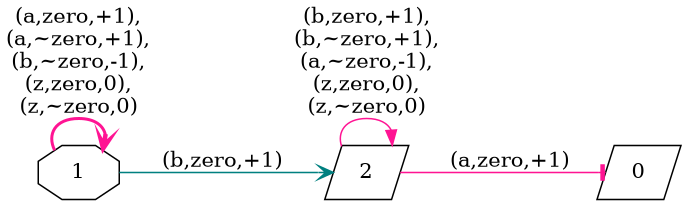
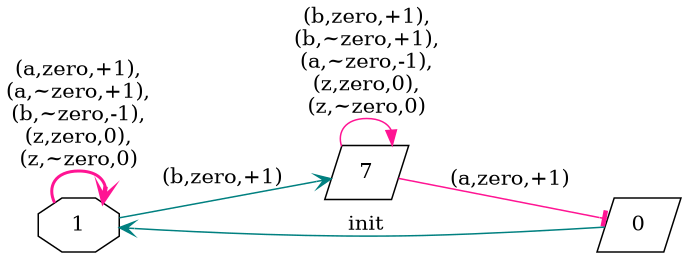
node "2": label "2" -> "7"
edge "0" -> "1": added, label "init"
